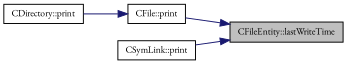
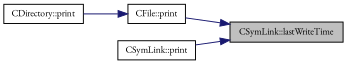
node "CFileEntity::lastWriteTime": label "CFileEntity::lastWriteTime" -> "CSymLink::lastWriteTime"
